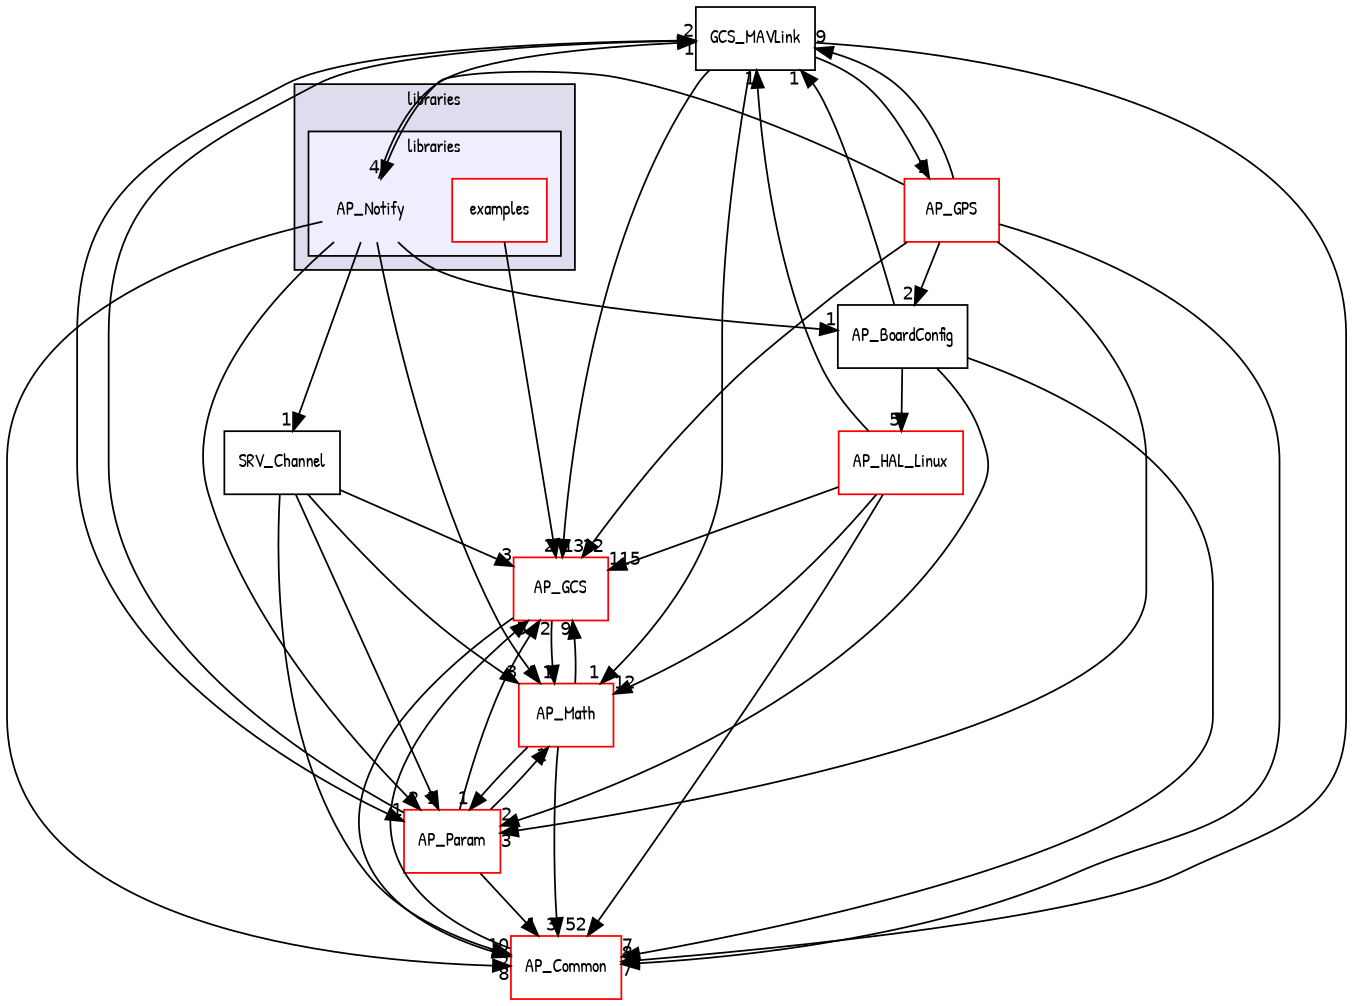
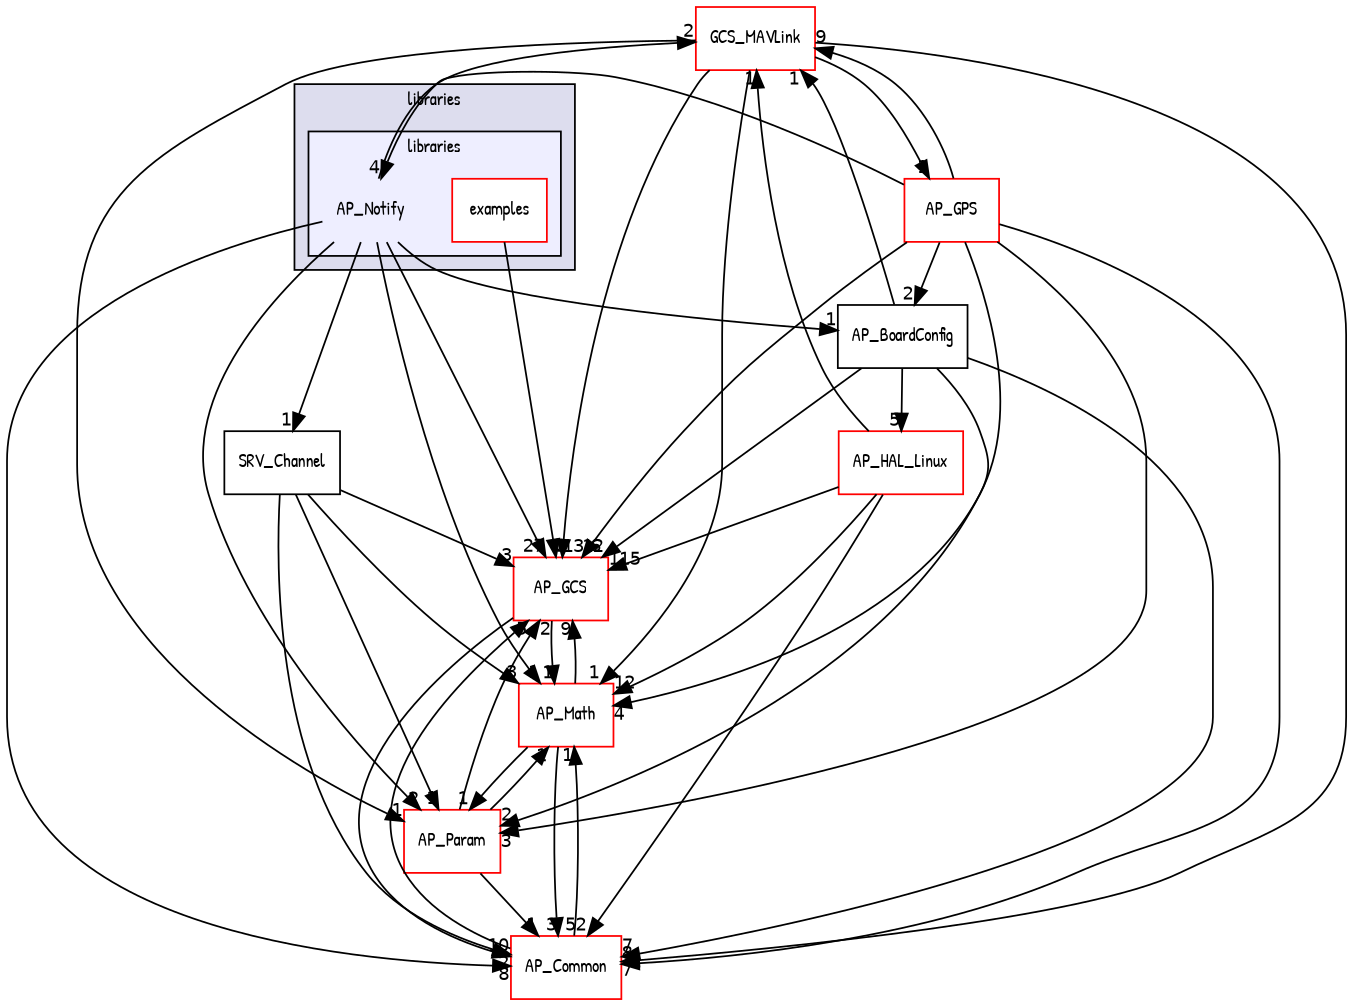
node "GCS_MAVLink": color black -> red
edge "AP_Param" -> "GCS_MAVLink": removed
edge "AP_Notify" -> "AP_GCS": added
edge "AP_BoardConfig" -> "AP_GCS": added
edge "AP_GPS" -> "AP_Math": added
edge "AP_Common" -> "AP_Math": added
